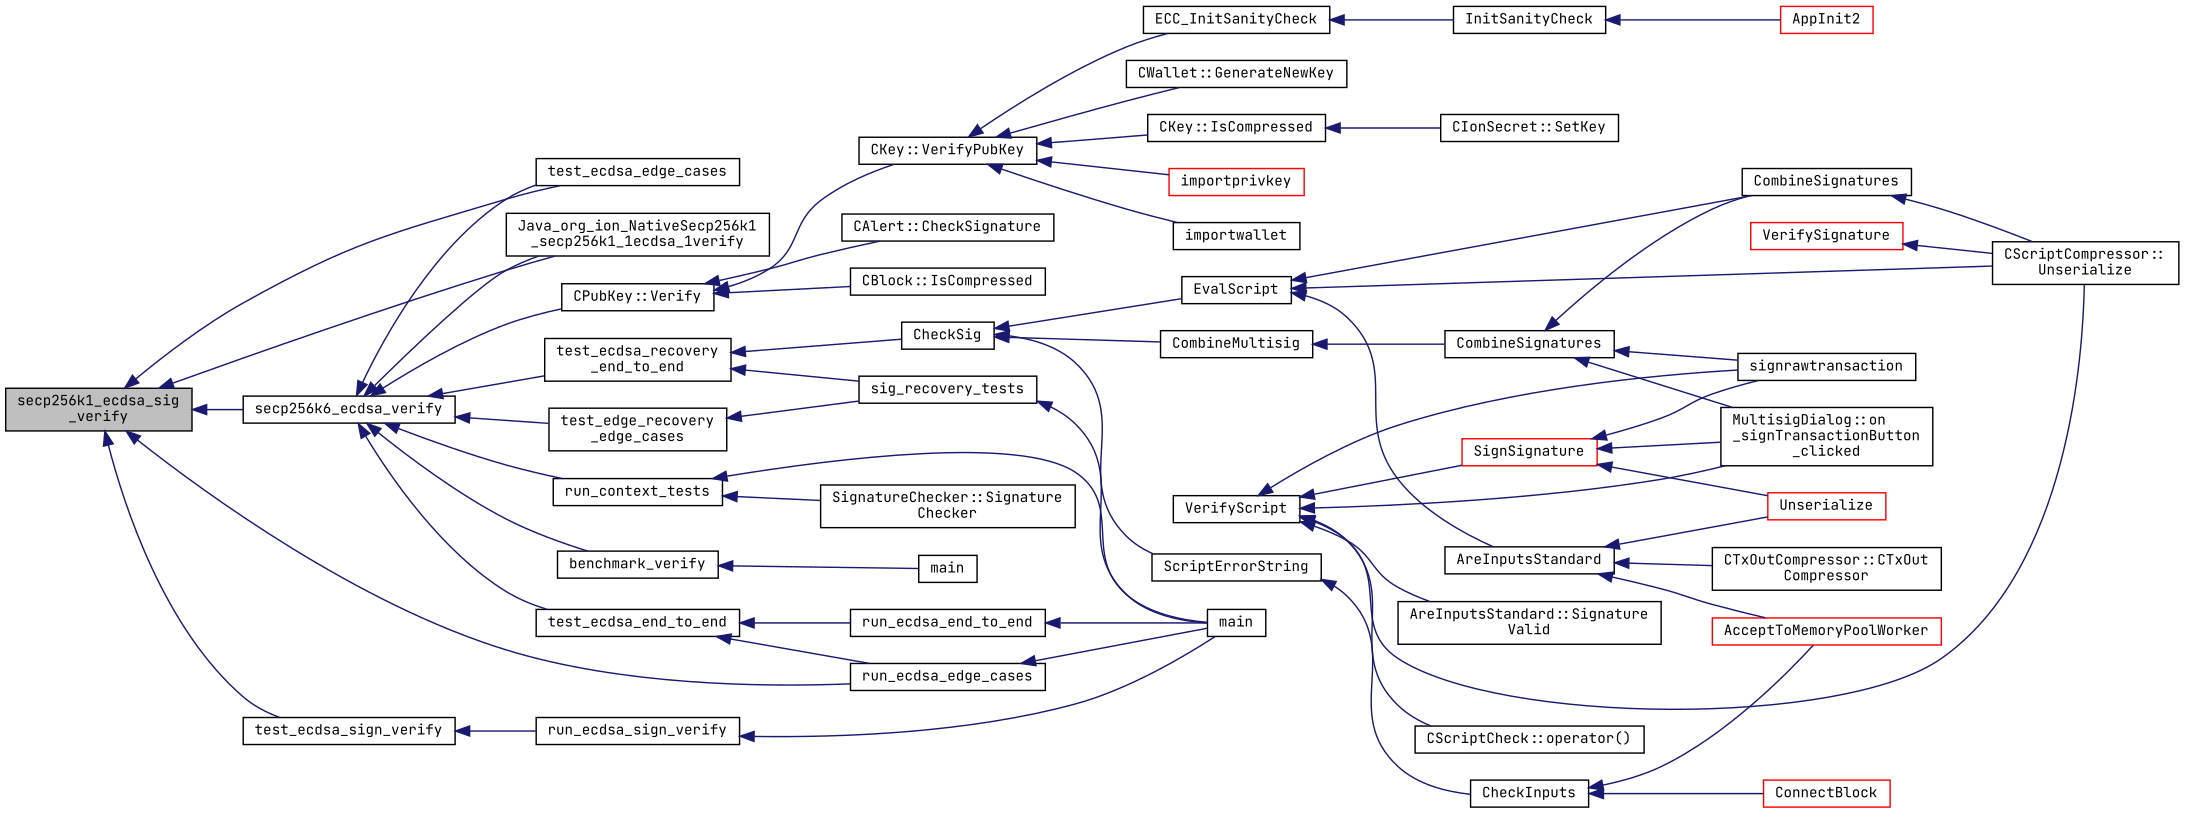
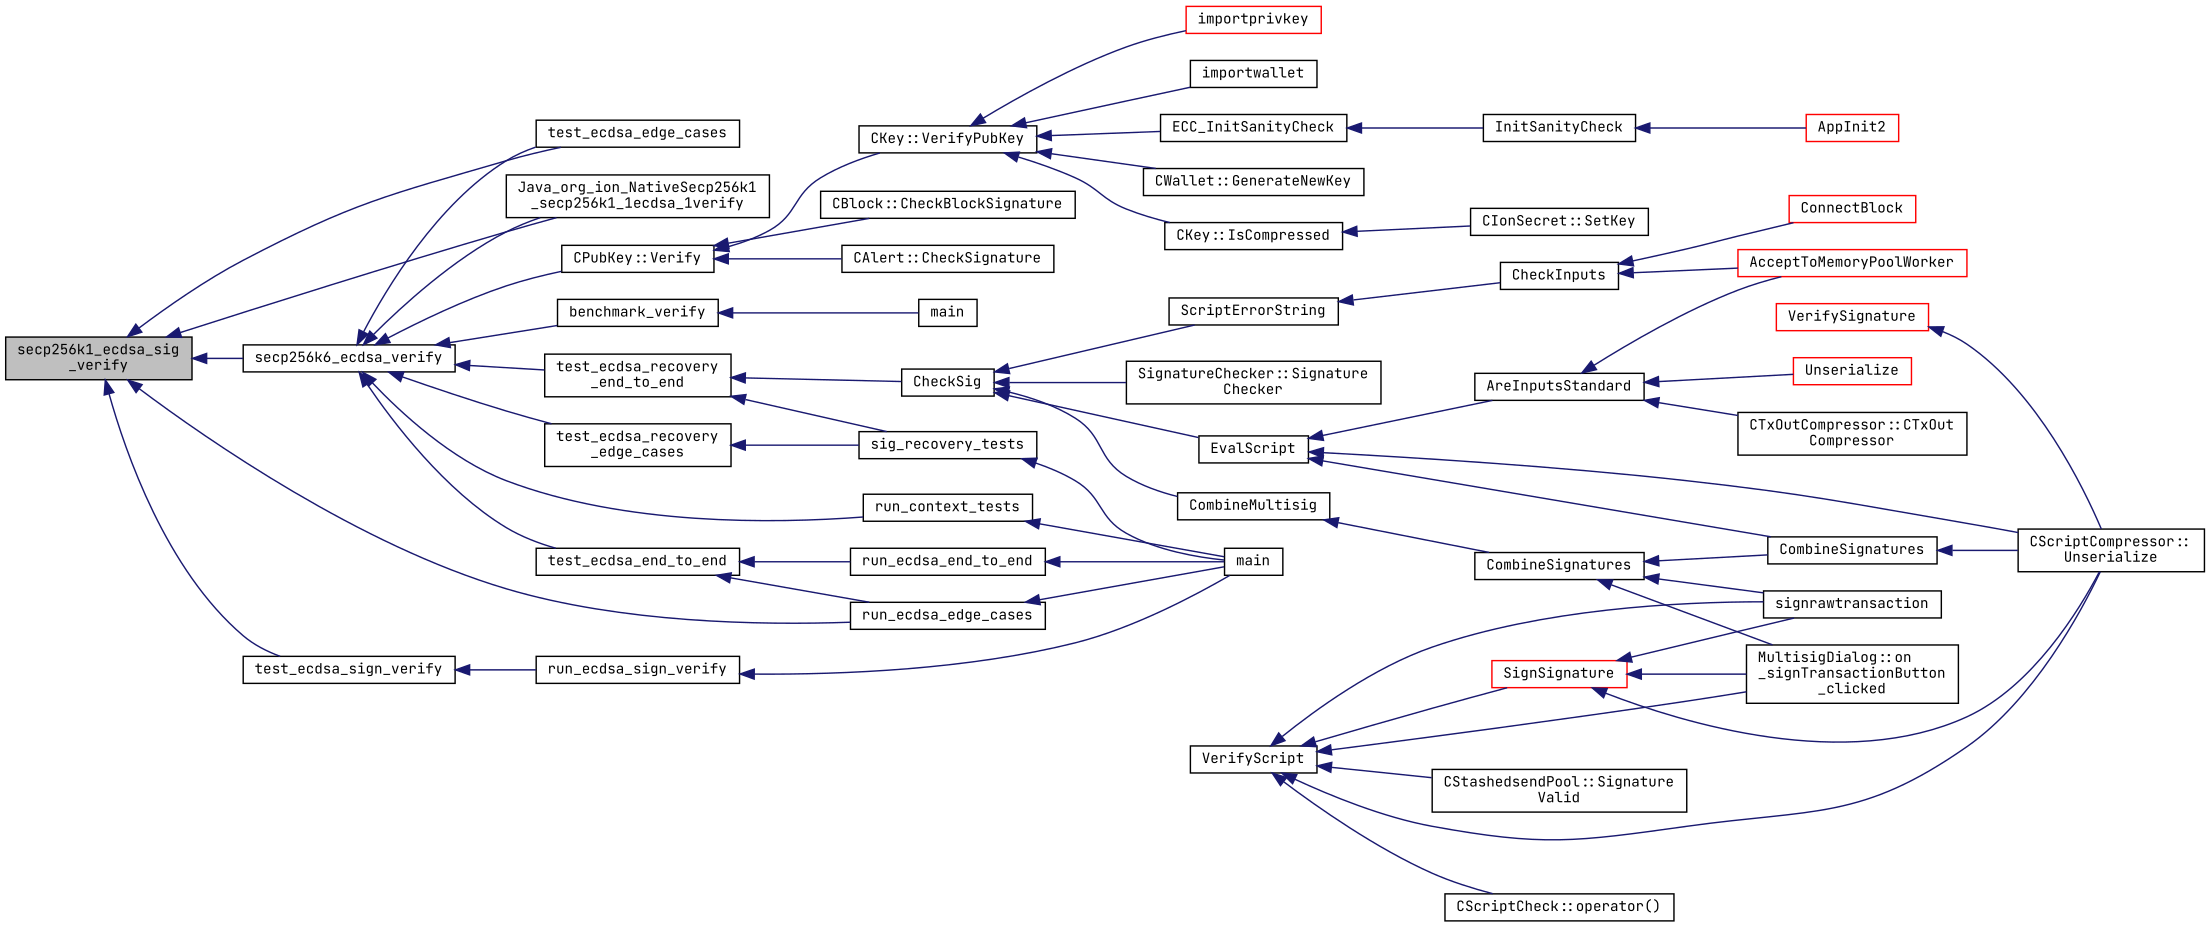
node "CBlock::IsCompressed": label "CBlock::IsCompressed" -> "CBlock::CheckBlockSignature"
node "test_edge_recovery _edge_cases": label "test_edge_recovery _edge_cases" -> "test_ecdsa_recovery _edge_cases"
edge "Unserialize" -> "SignSignature": now "CScriptCompressor:: Unserialize" -> "SignSignature"
edge "SignatureChecker::Signature Checker" -> "run_context_tests": now "SignatureChecker::Signature Checker" -> "CheckSig"
node "AreInputsStandard::Signature Valid": label "AreInputsStandard::Signature Valid" -> "CStashedsendPool::Signature Valid"
